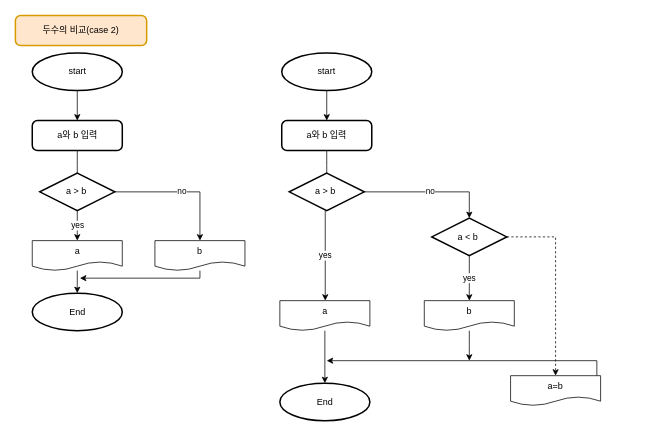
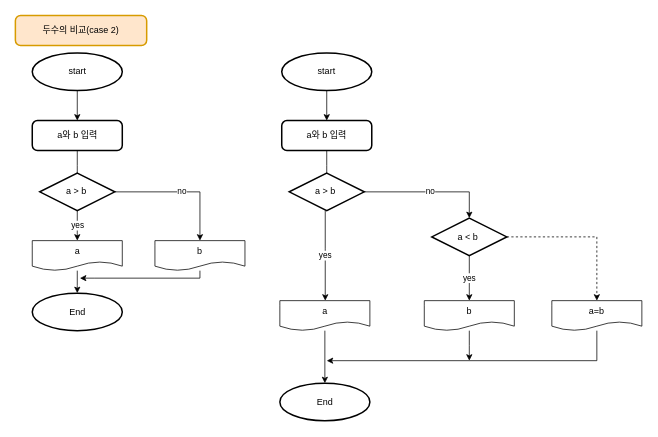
node "a=b": moved (555, 390) -> (597, 315)
